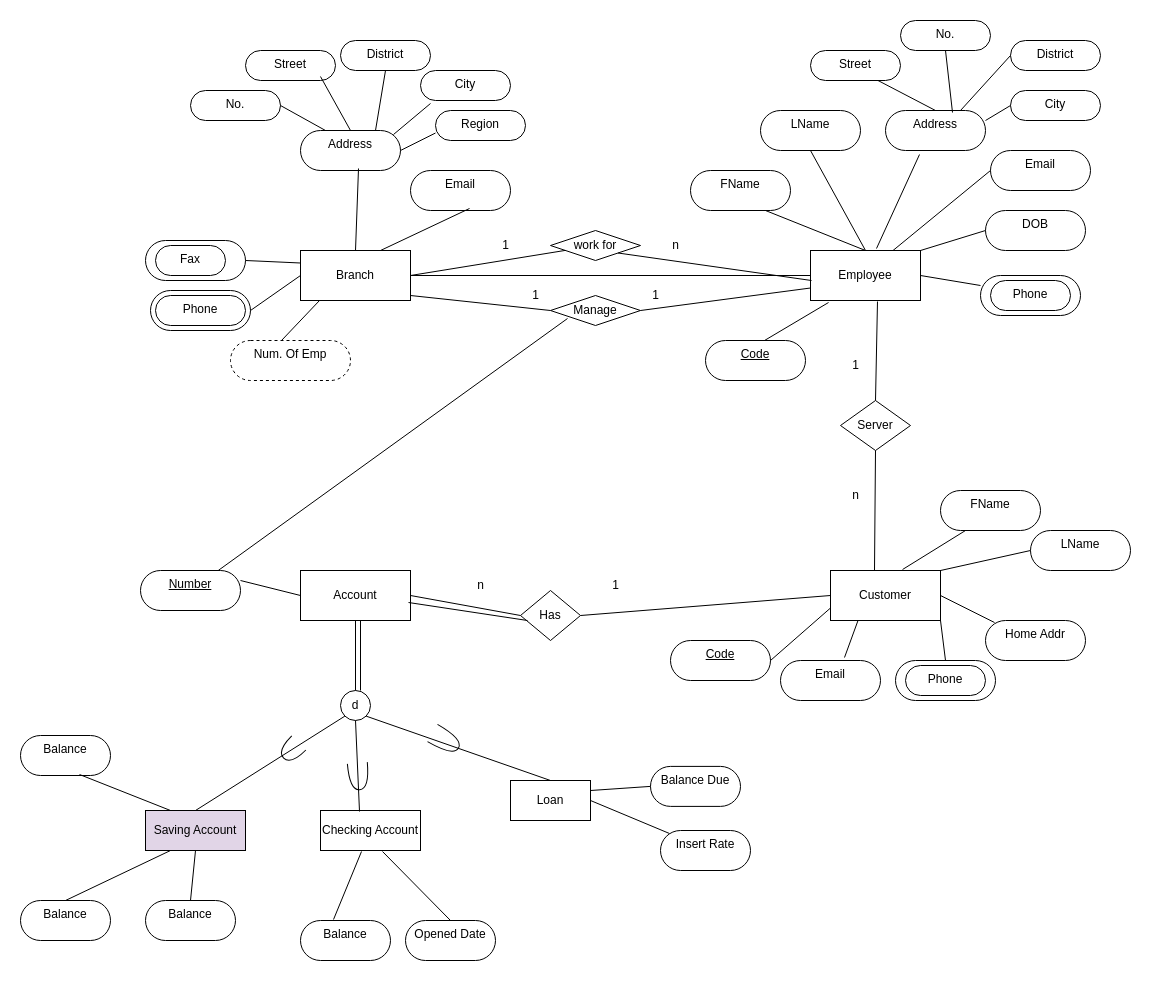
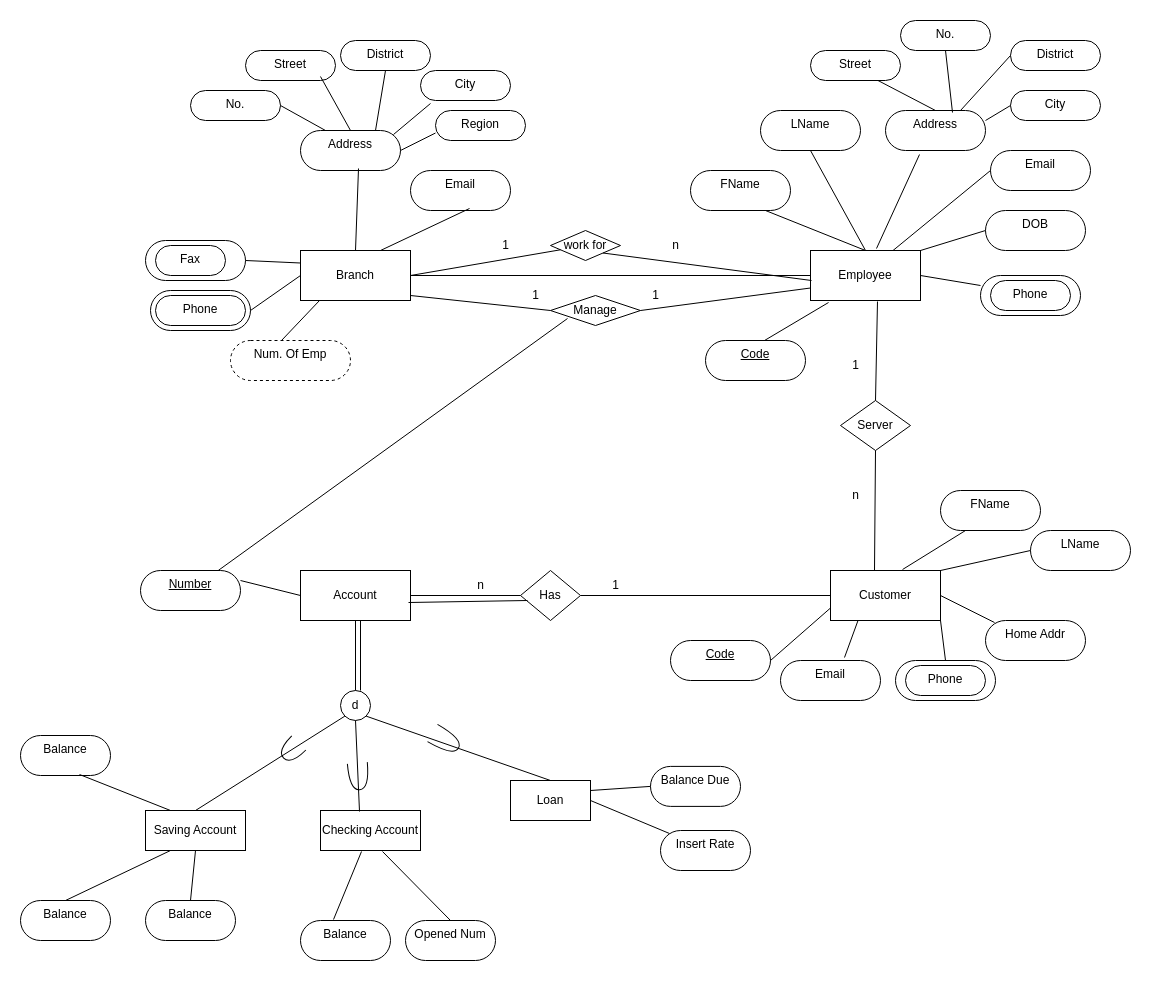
node "work for": size 90x30 -> 70x30
node "Has": moved (551, 616) -> (551, 596)
node "Saving Account": fillcolor #e1d5e7 -> #ffffff
node "Opened Date": label "Opened Date" -> "Opened Num"
